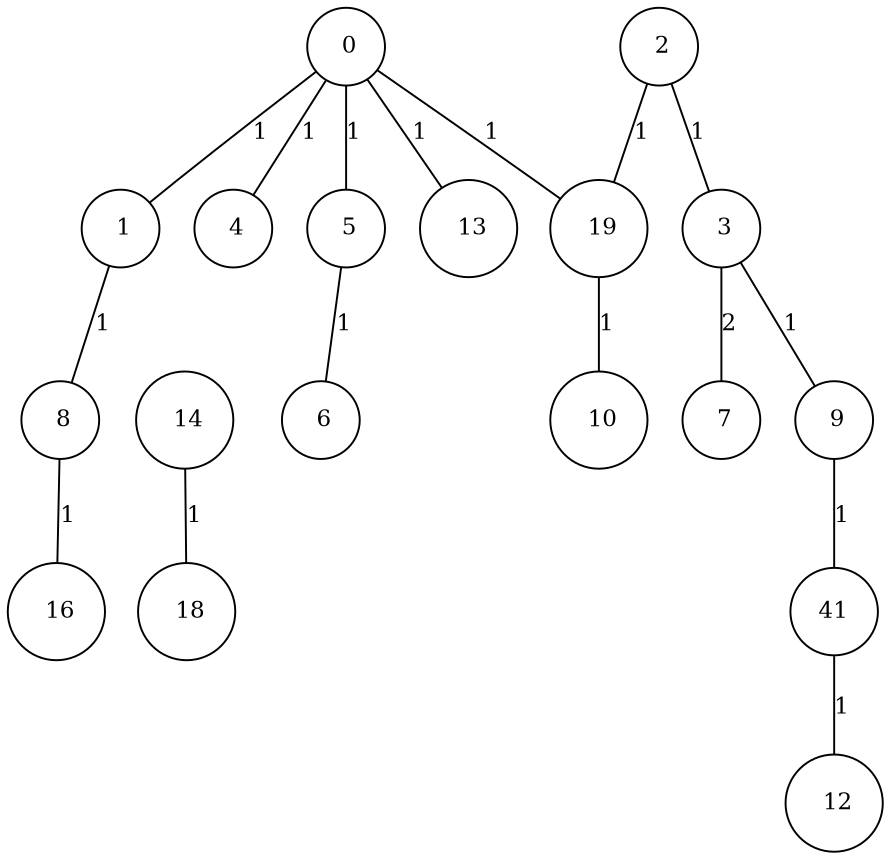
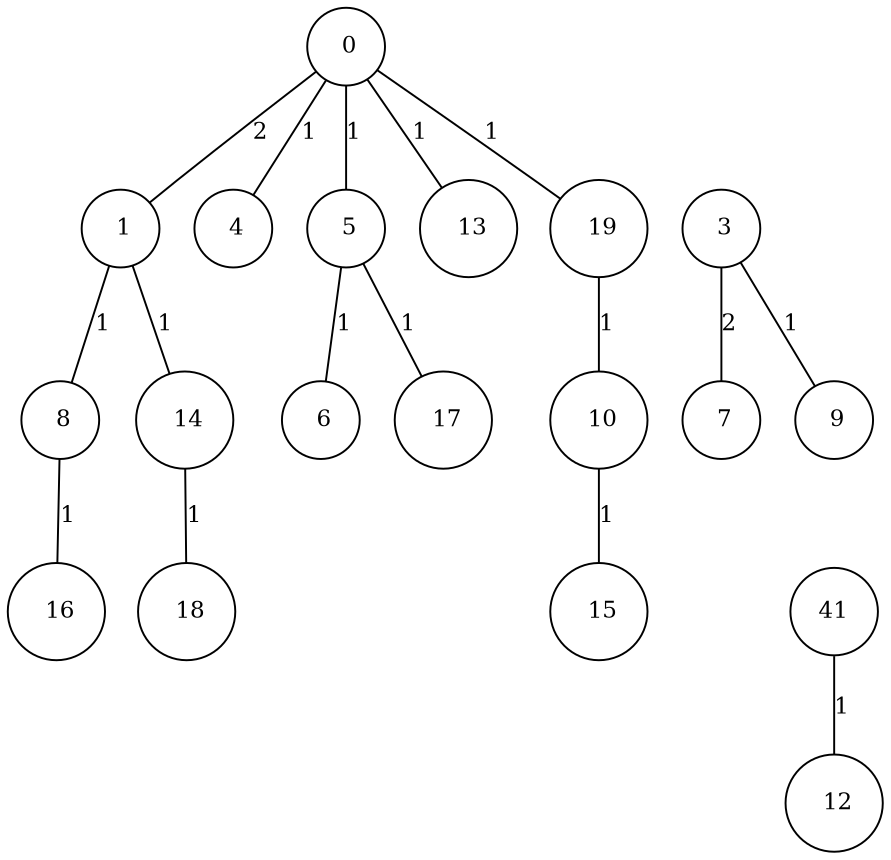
node "2": removed
edge "0" -- "1": label "1" -> "2"
edge "1" -- "14": added, label "1"
node "17": added
edge "9" -- "41": removed, label "1"
node "15": added
